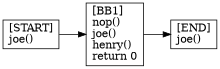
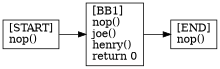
node "[START] joe()": label "[START] joe()" -> "[START] nop()"
node "[END] joe()": label "[END] joe()" -> "[END] nop()"
